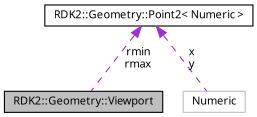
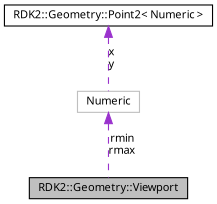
edge "RDK2::Geometry::Viewport" -> "RDK2::Geometry::Point2< Numeric >": now "RDK2::Geometry::Viewport" -> "Numeric"
